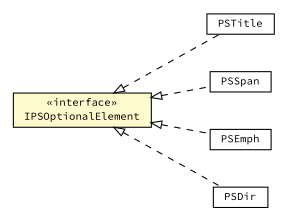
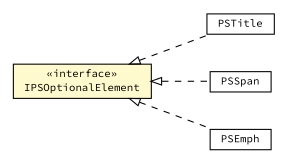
node "PSDir": removed
